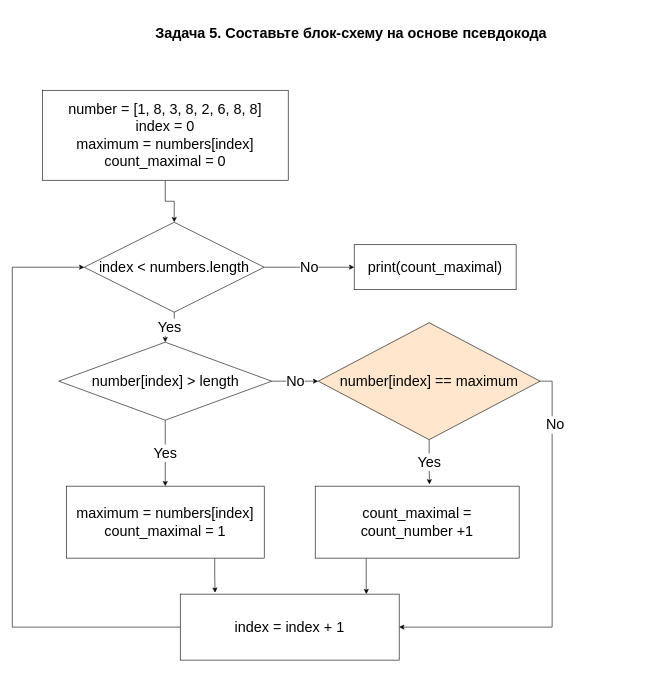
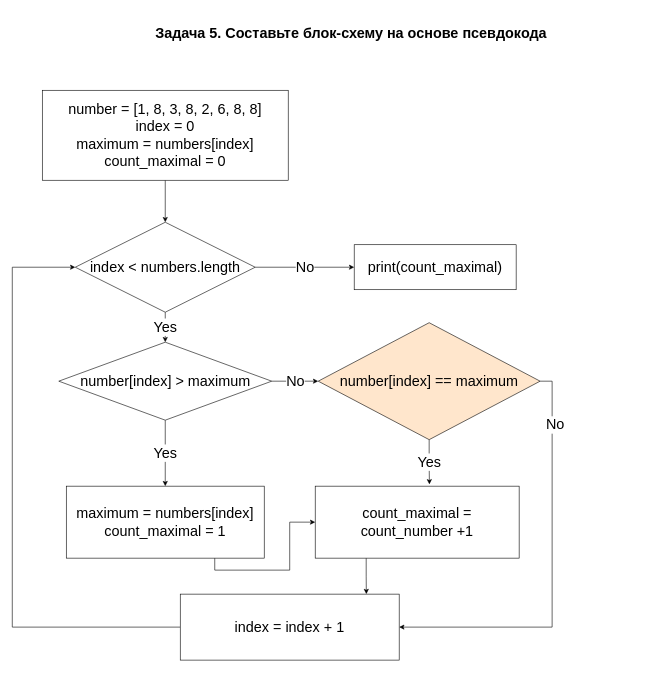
node "index < numbers.length": moved (174, 267) -> (165, 267)
node "number[index] > length": label "number[index] > length" -> "number[index] > maximum"
edge "maximum = numbers[index] count_maximal = 1" -> "index = index + 1": now "maximum = numbers[index] count_maximal = 1" -> "count_maximal = count_number +1"
